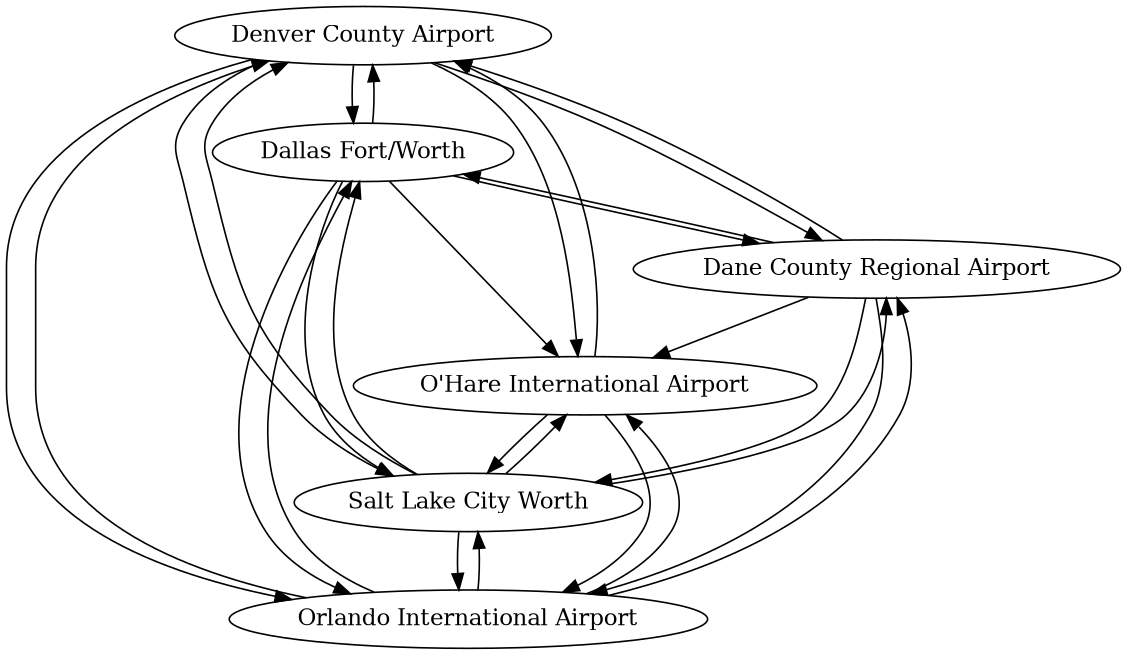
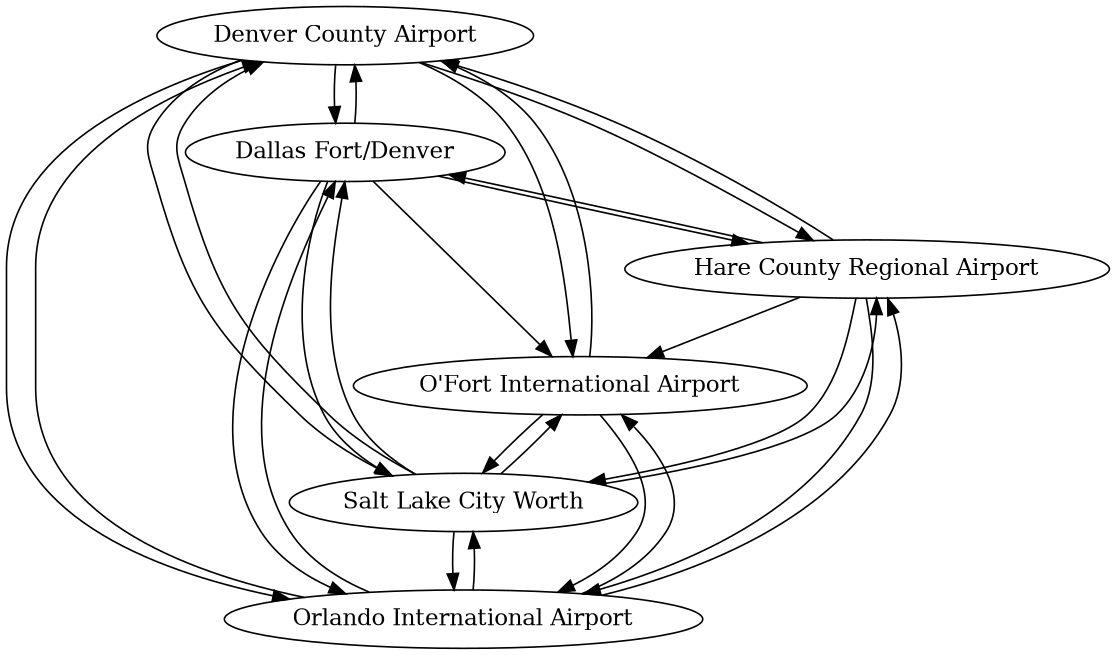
node "Dallas Fort/Worth": label "Dallas Fort/Worth" -> "Dallas Fort/Denver"
node "Dane County Regional Airport": label "Dane County Regional Airport" -> "Hare County Regional Airport"
node "O'Hare International Airport": label "O'Hare International Airport" -> "O'Fort International Airport"
